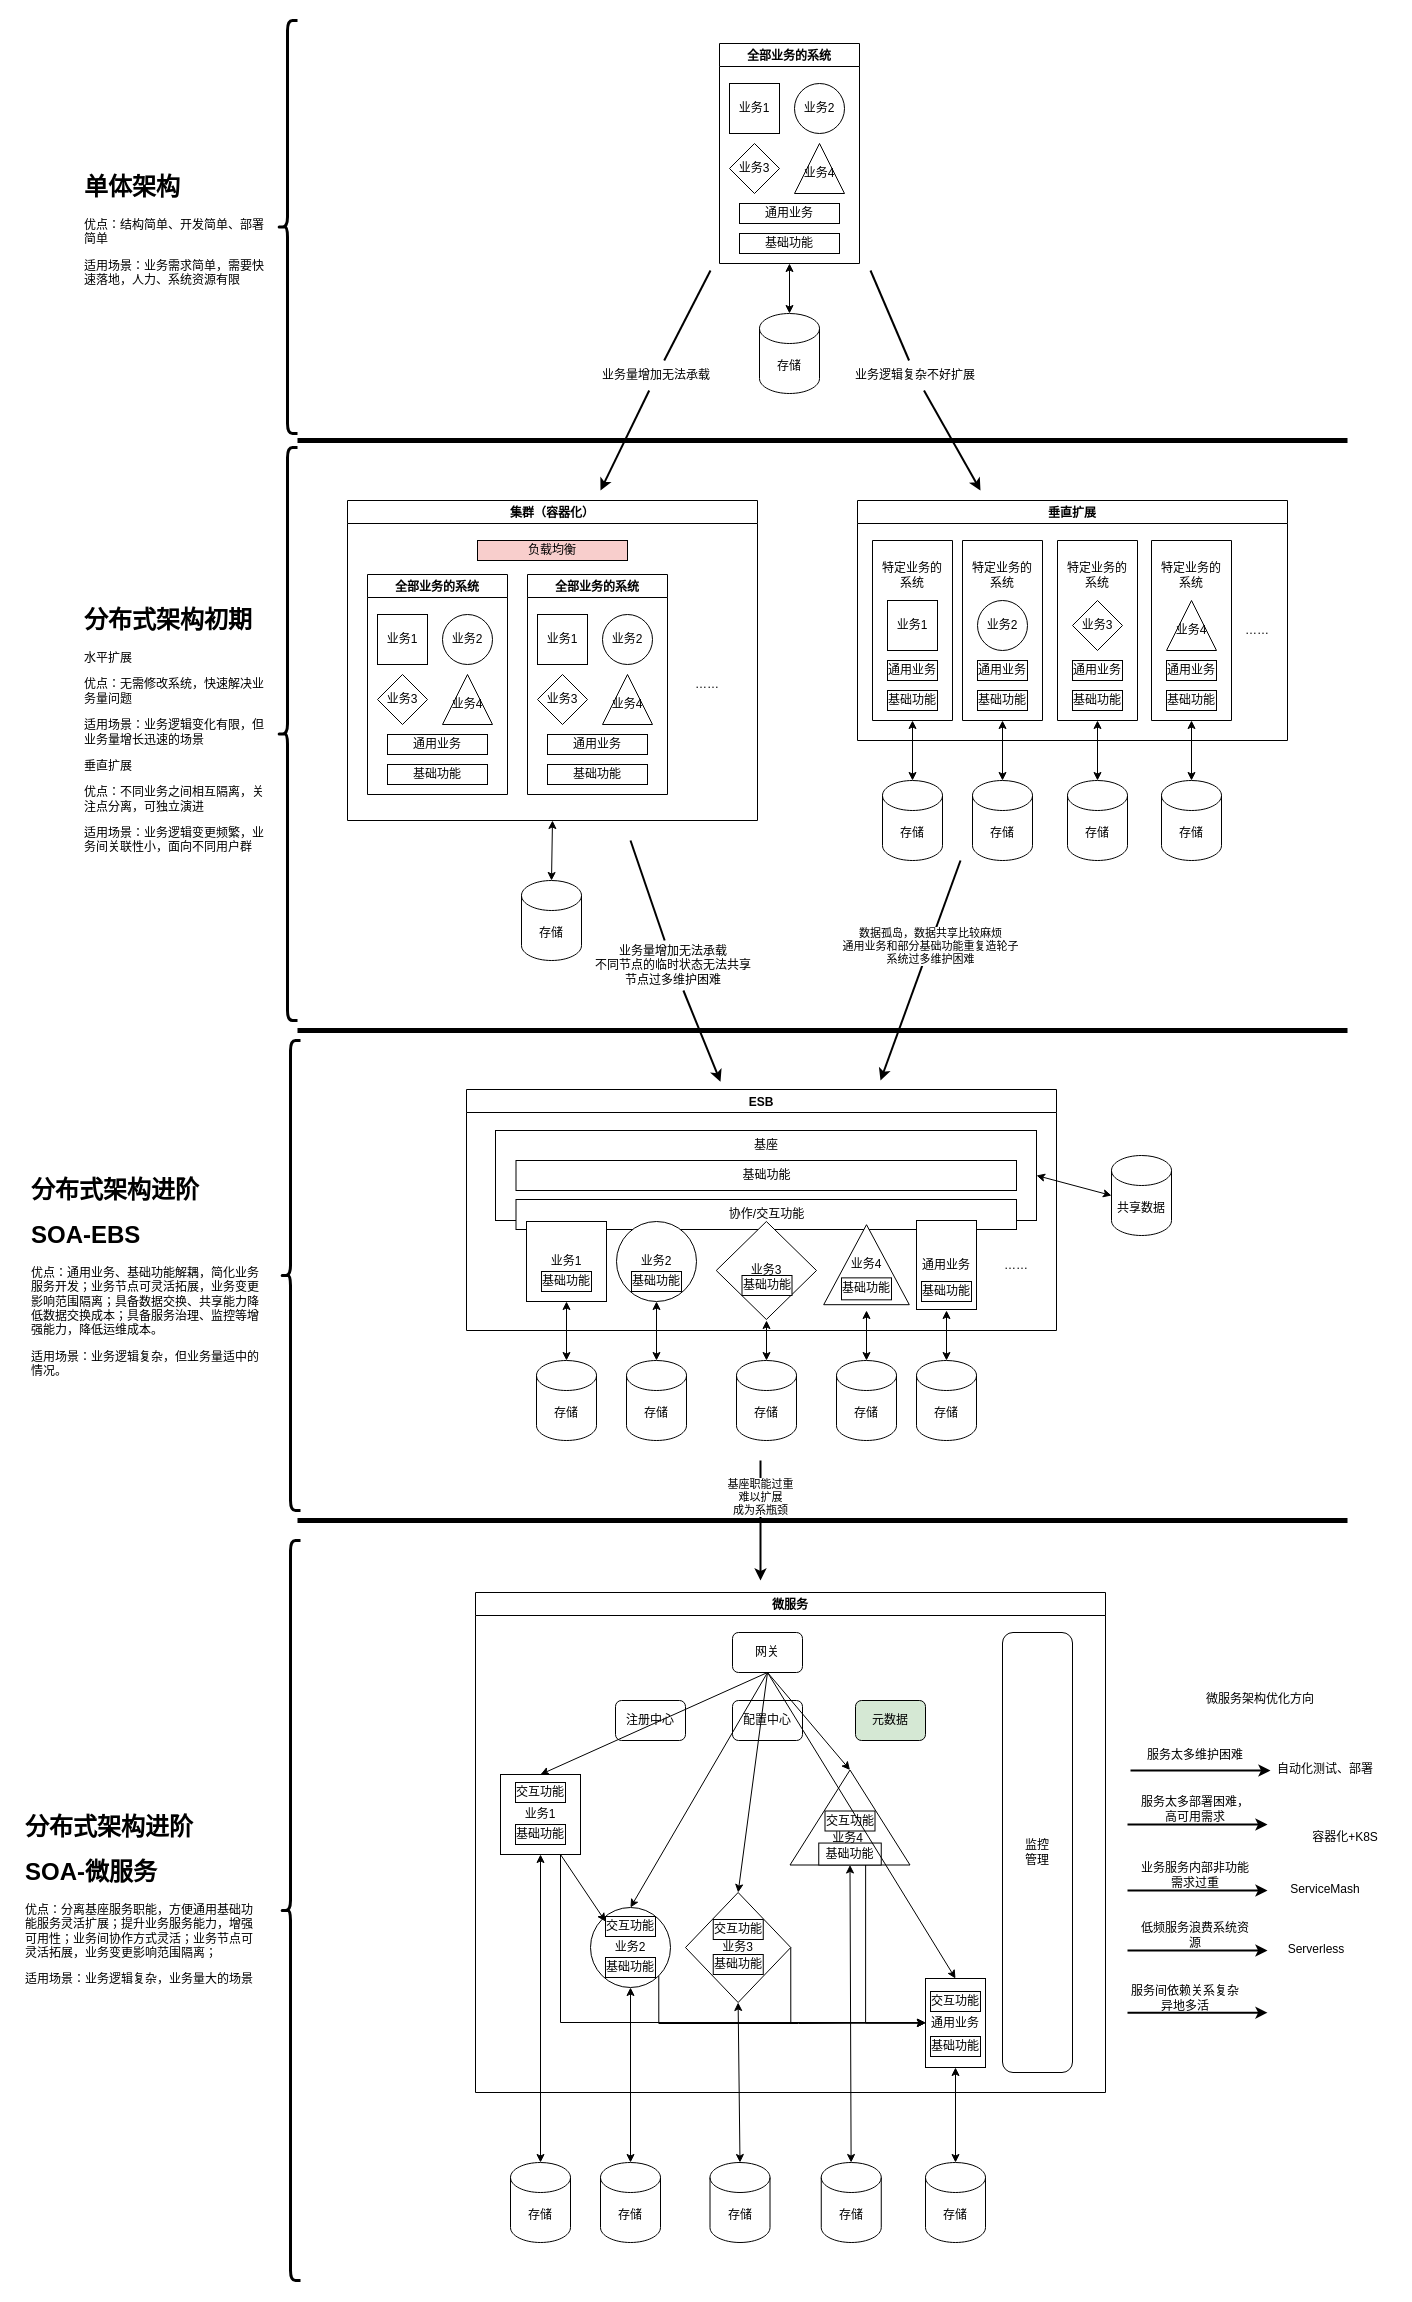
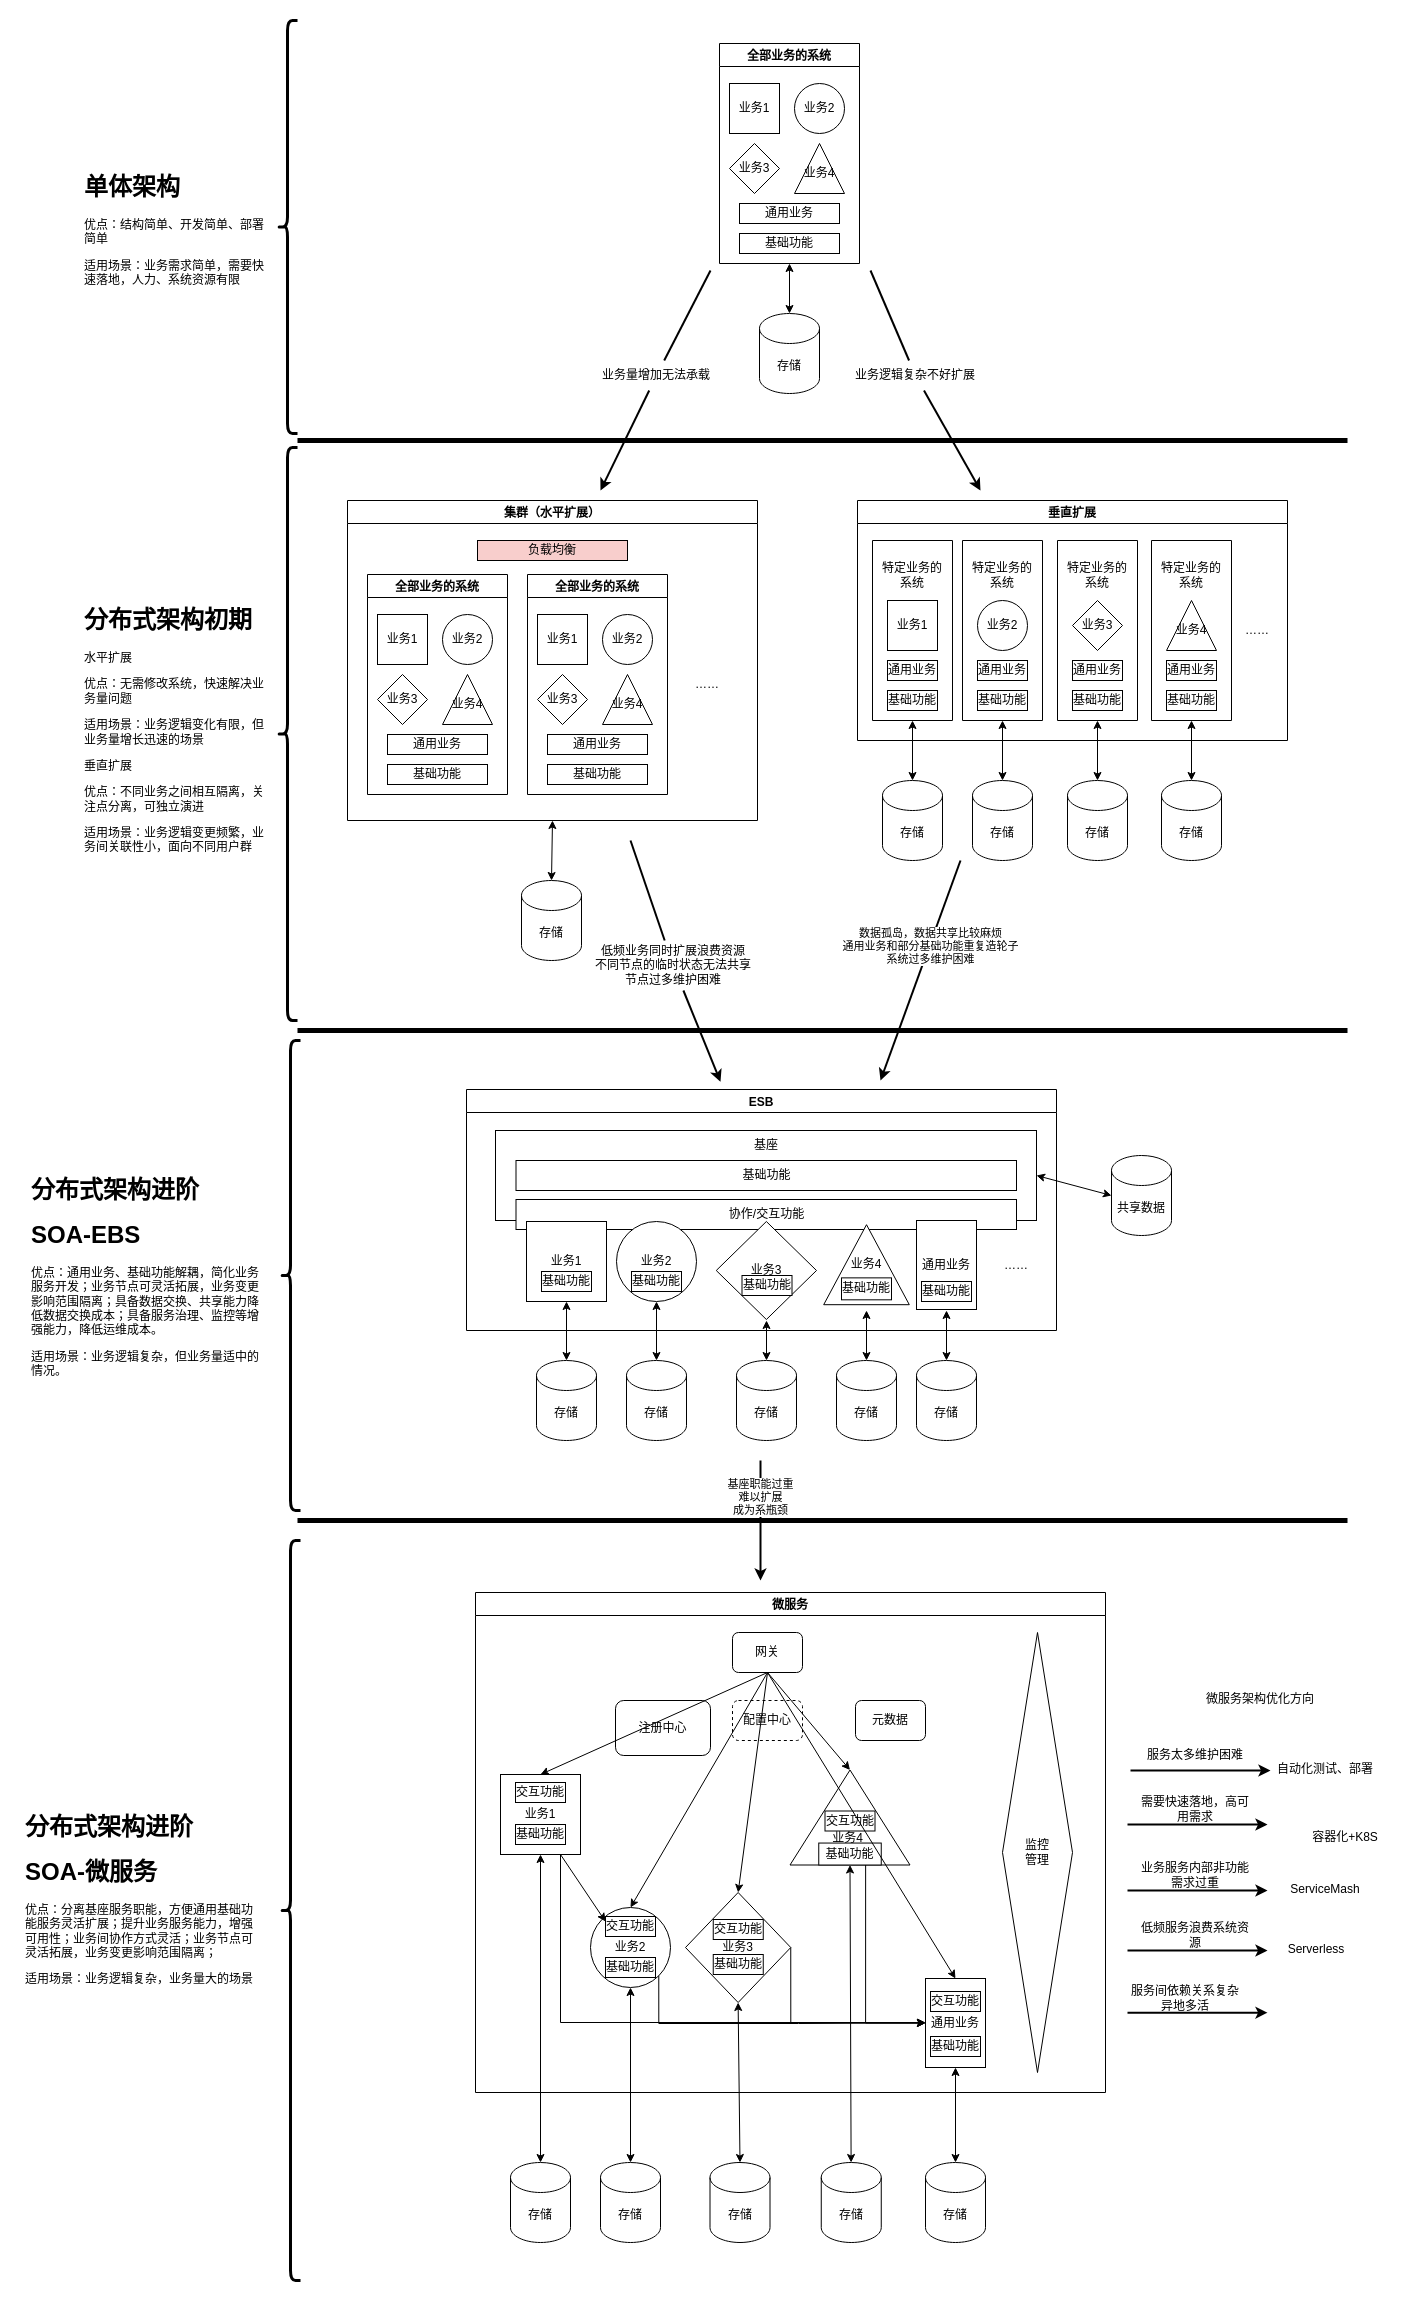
node "集群（容器化）": label "集群（容器化）" -> "集群（水平扩展）"
node "业务量增加无法承载 不同节点的临时状态无法共享 节点过多维护困难": label "业务量增加无法承载 不同节点的临时状态无法共享 节点过多维护困难" -> "低频业务同时扩展浪费资源 不同节点的临时状态无法共享 节点过多维护困难"
node "注册中心": size 70x40 -> 95x55
node "配置中心": style solid -> dashed
node "元数据": fillcolor #d5e8d4 -> #ffffff
node "服务太多部署困难，高可用需求": label "服务太多部署困难，高可用需求" -> "需要快速落地，高可用需求"
node "监控 管理": shape rounded rectangle -> diamond
